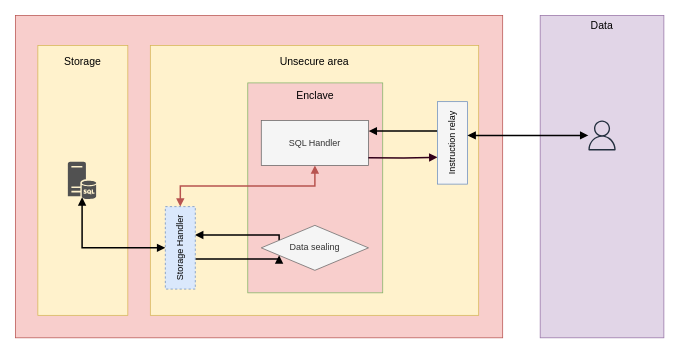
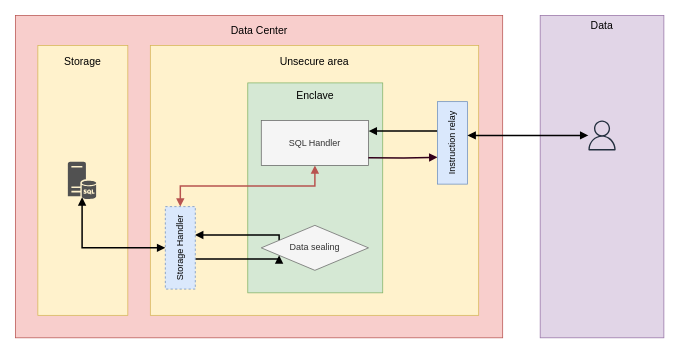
node "Data Center": added
node "Instruction relay": fillcolor #f5f5f5 -> #dae8fc
node "Enclave": fillcolor #f8cecc -> #d5e8d4
